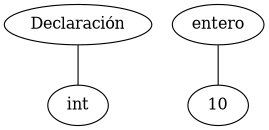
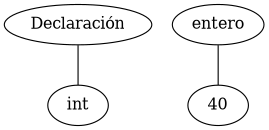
node "10": label "10" -> "40"
